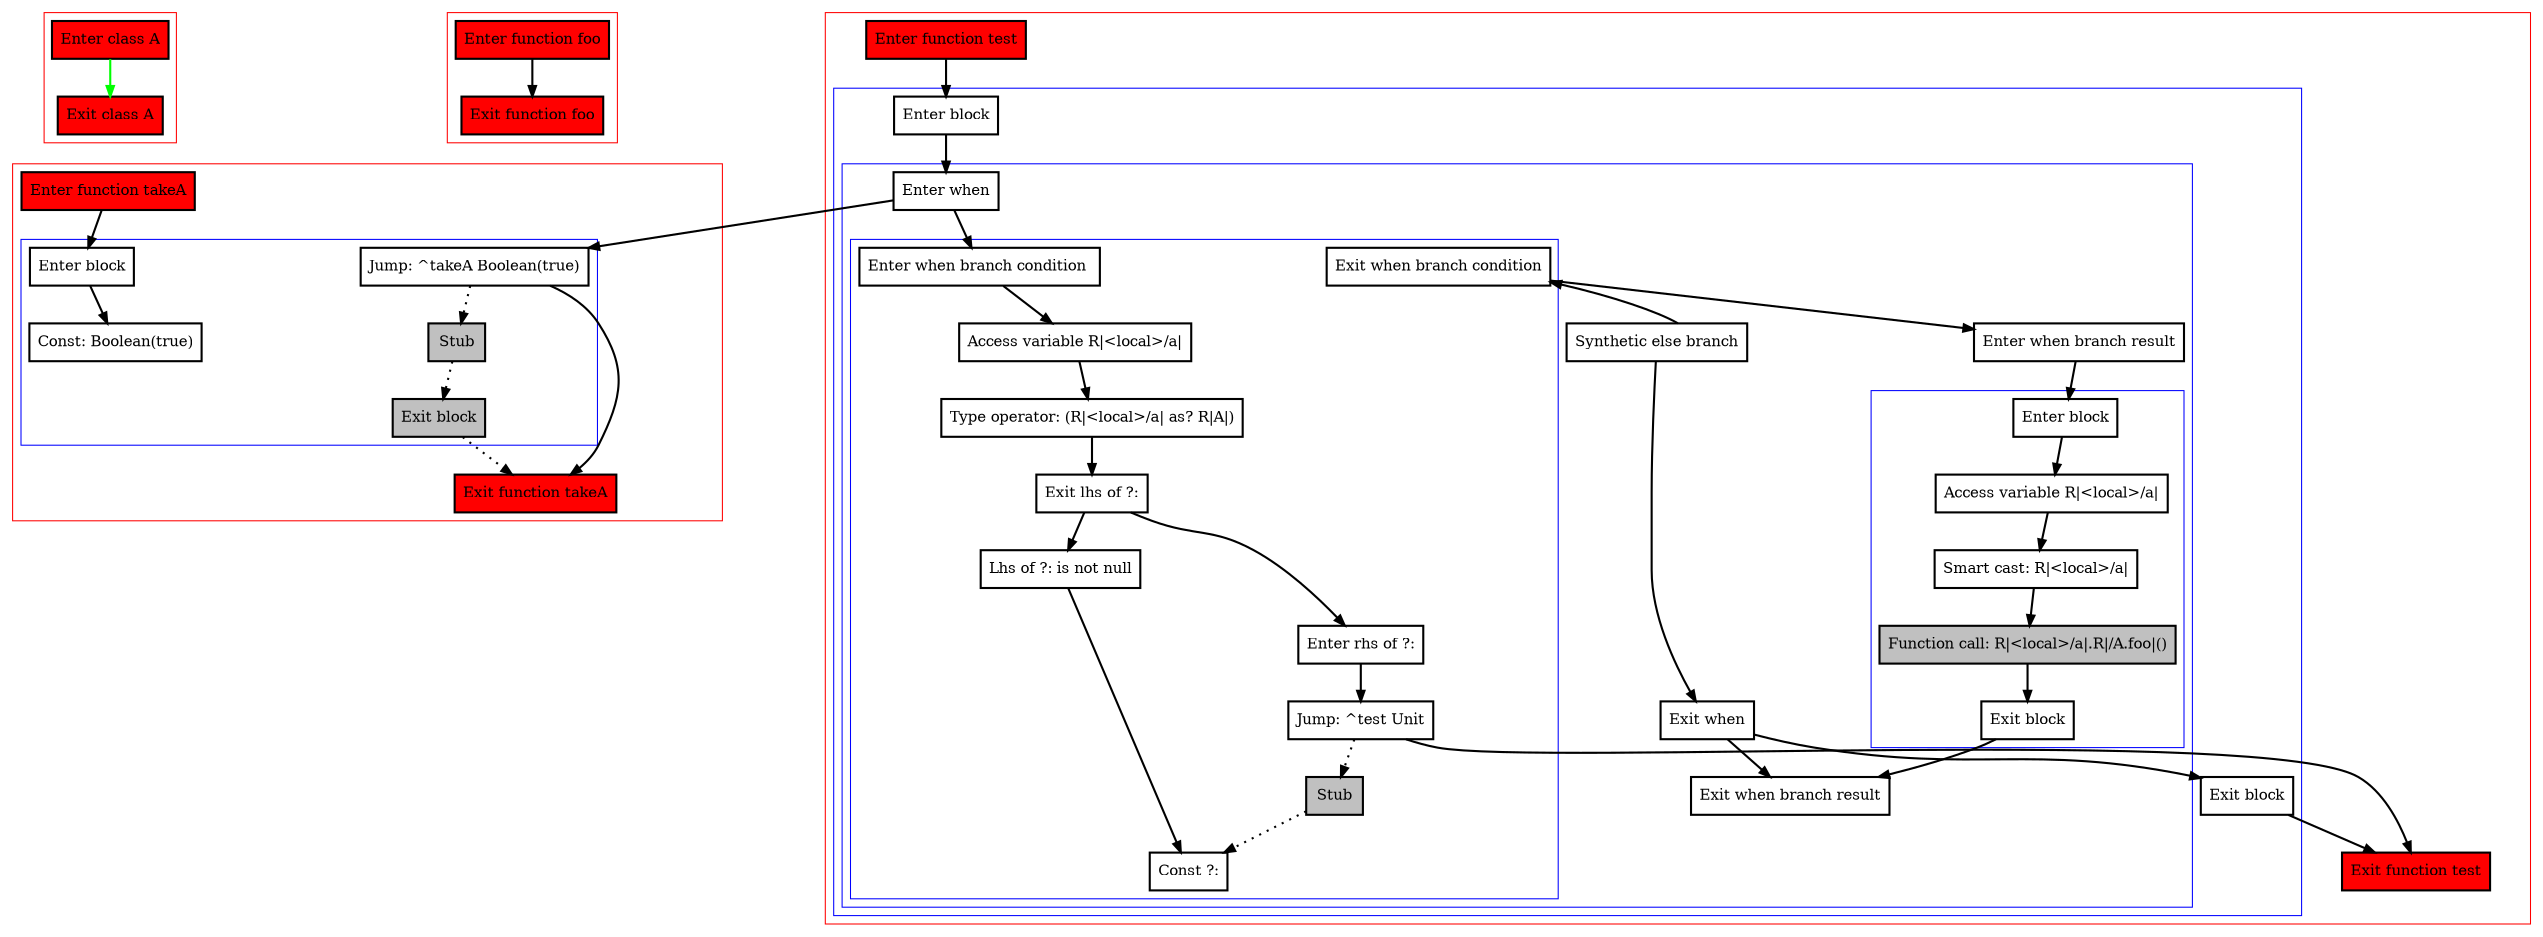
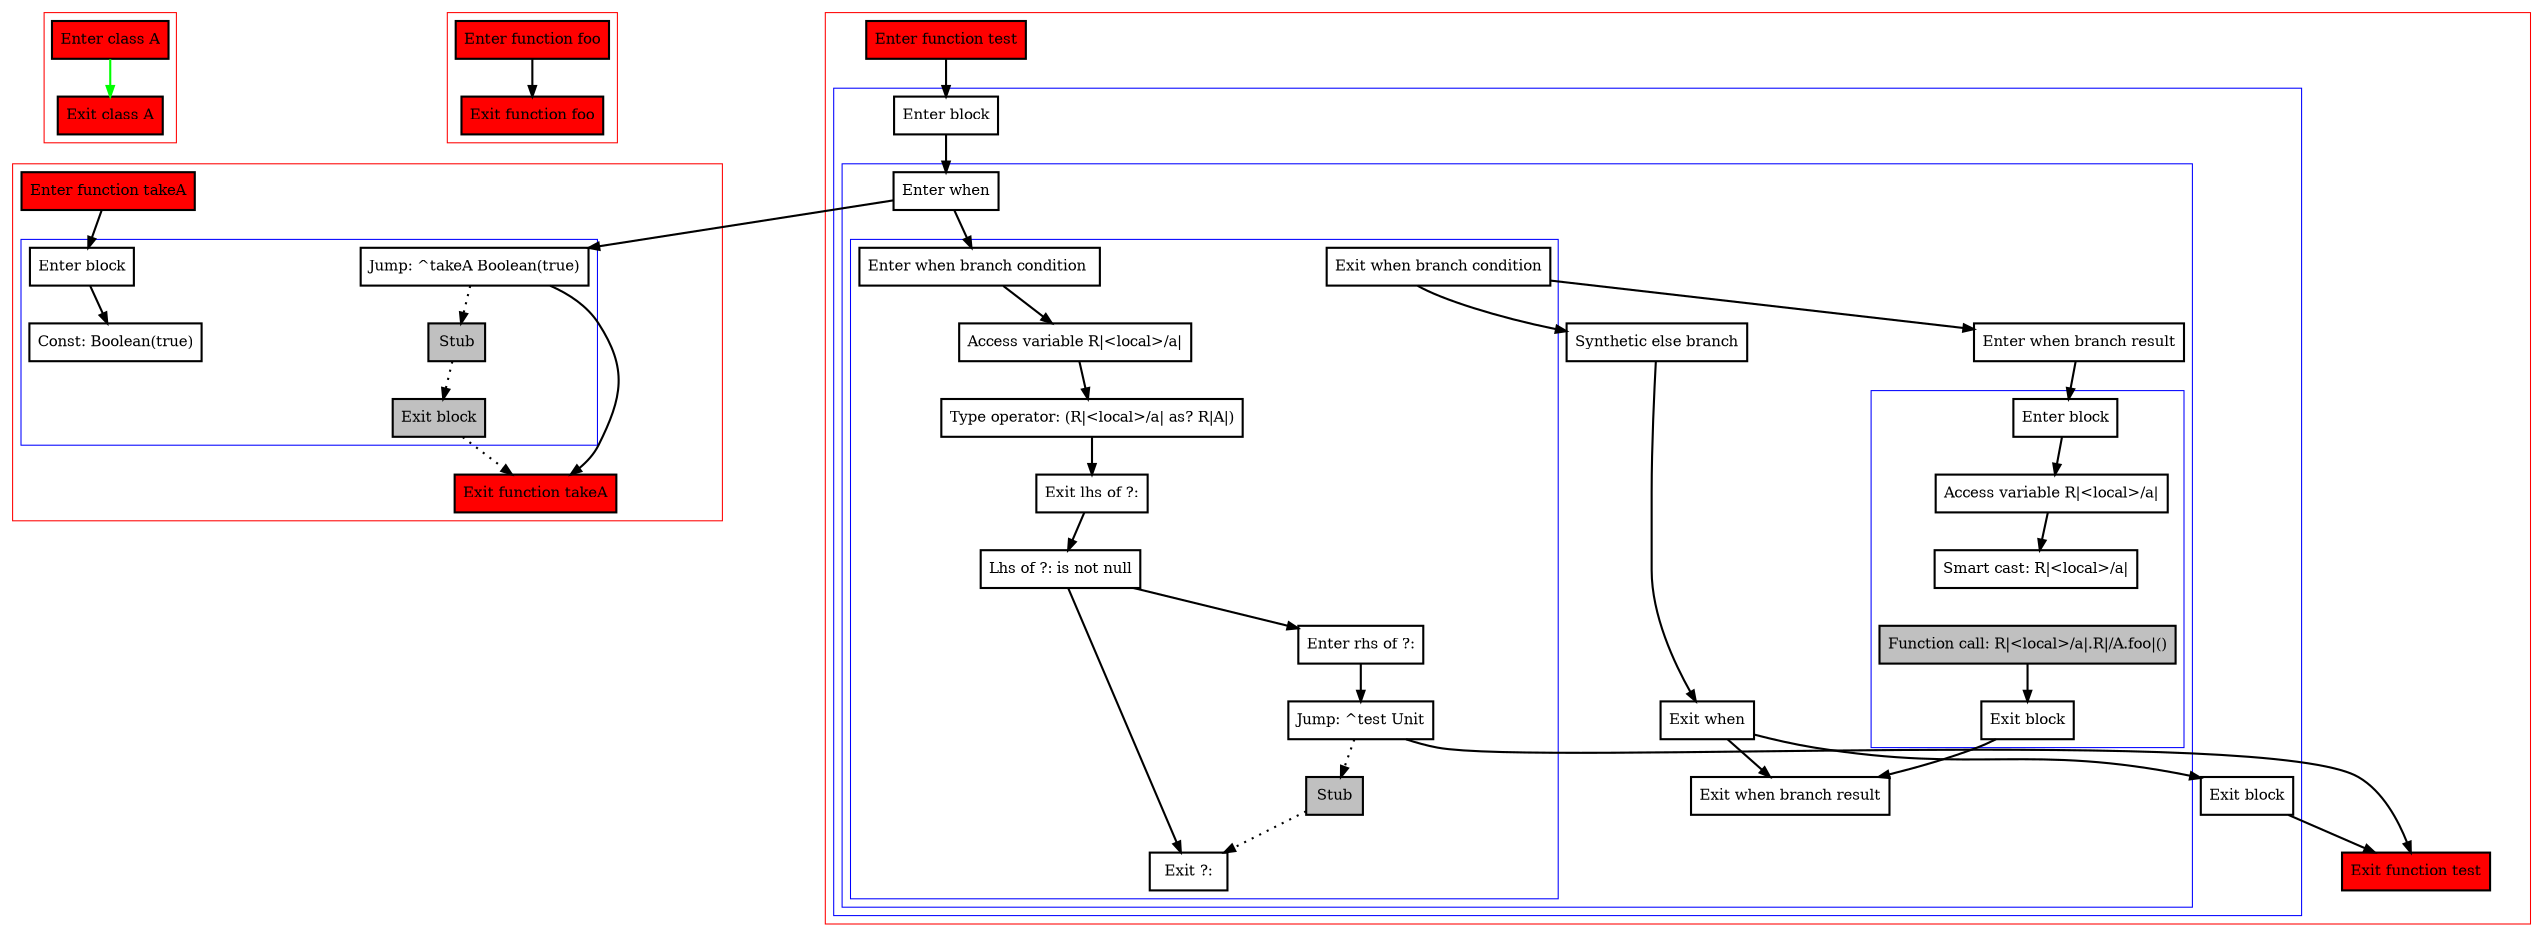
edge "Synthetic else branch" -> "Exit when branch condition": reversed
edge "Exit lhs of ?:" -> "Enter rhs of ?:": now "Lhs of ?: is not null" -> "Enter rhs of ?:"
edge "Smart cast: R|<local>/a|" -> "Function call: R|<local>/a|.R|/A.foo|()": removed
node "Const ?:": label "Const ?:" -> "Exit ?:"
